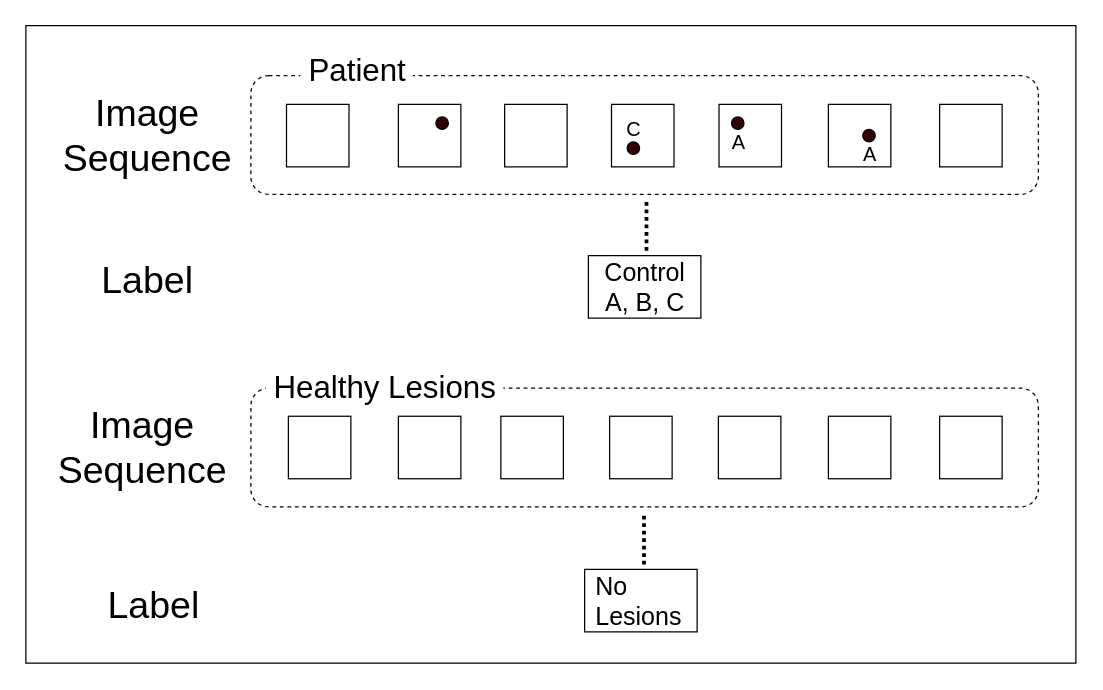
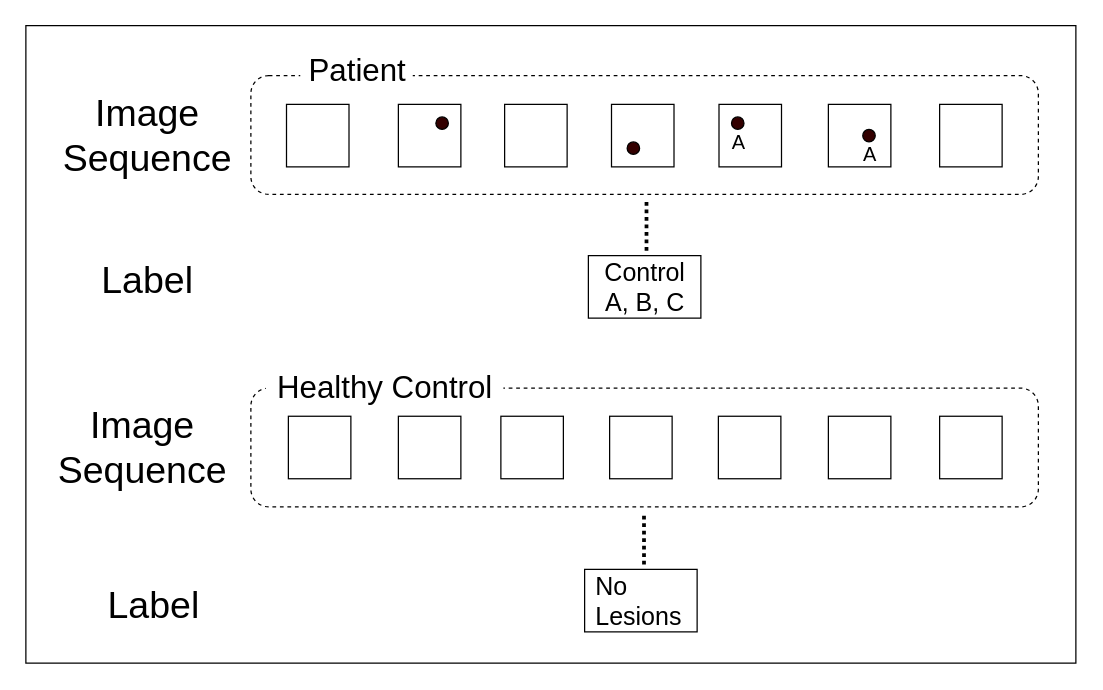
node "C": removed
node "Healthy Lesions": label "Healthy Lesions" -> "Healthy Control"
